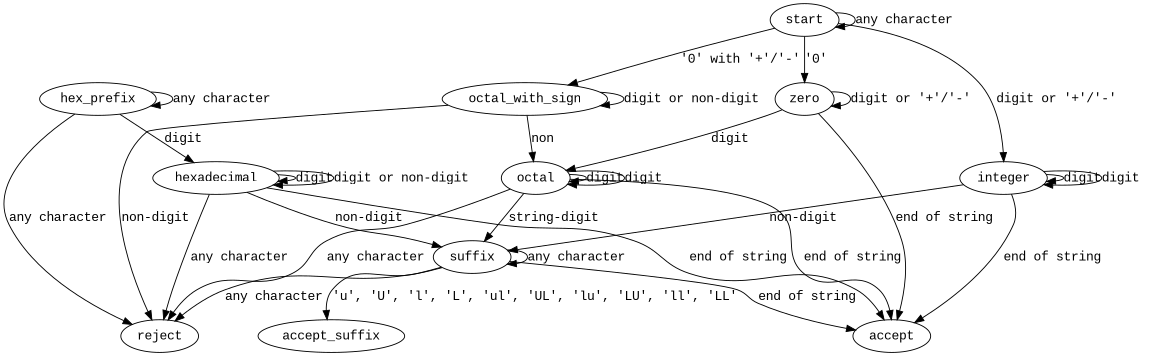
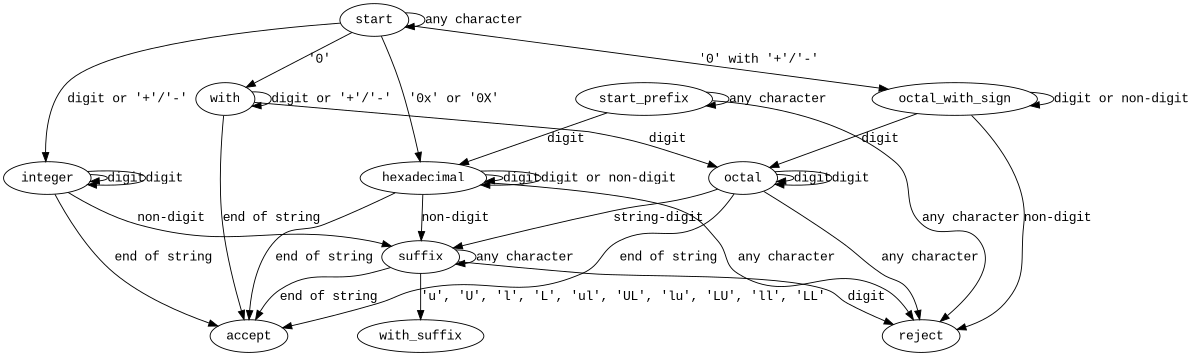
edge "start" -> "hexadecimal": added, label "'0x' or '0X'"
node "hex_prefix": label "hex_prefix" -> "start_prefix"
node "zero": label "zero" -> "with"
edge "octal_with_sign" -> "octal": label "non" -> "digit"
edge "suffix" -> "reject": label "any character" -> "digit"
node "accept_suffix": label "accept_suffix" -> "with_suffix"
